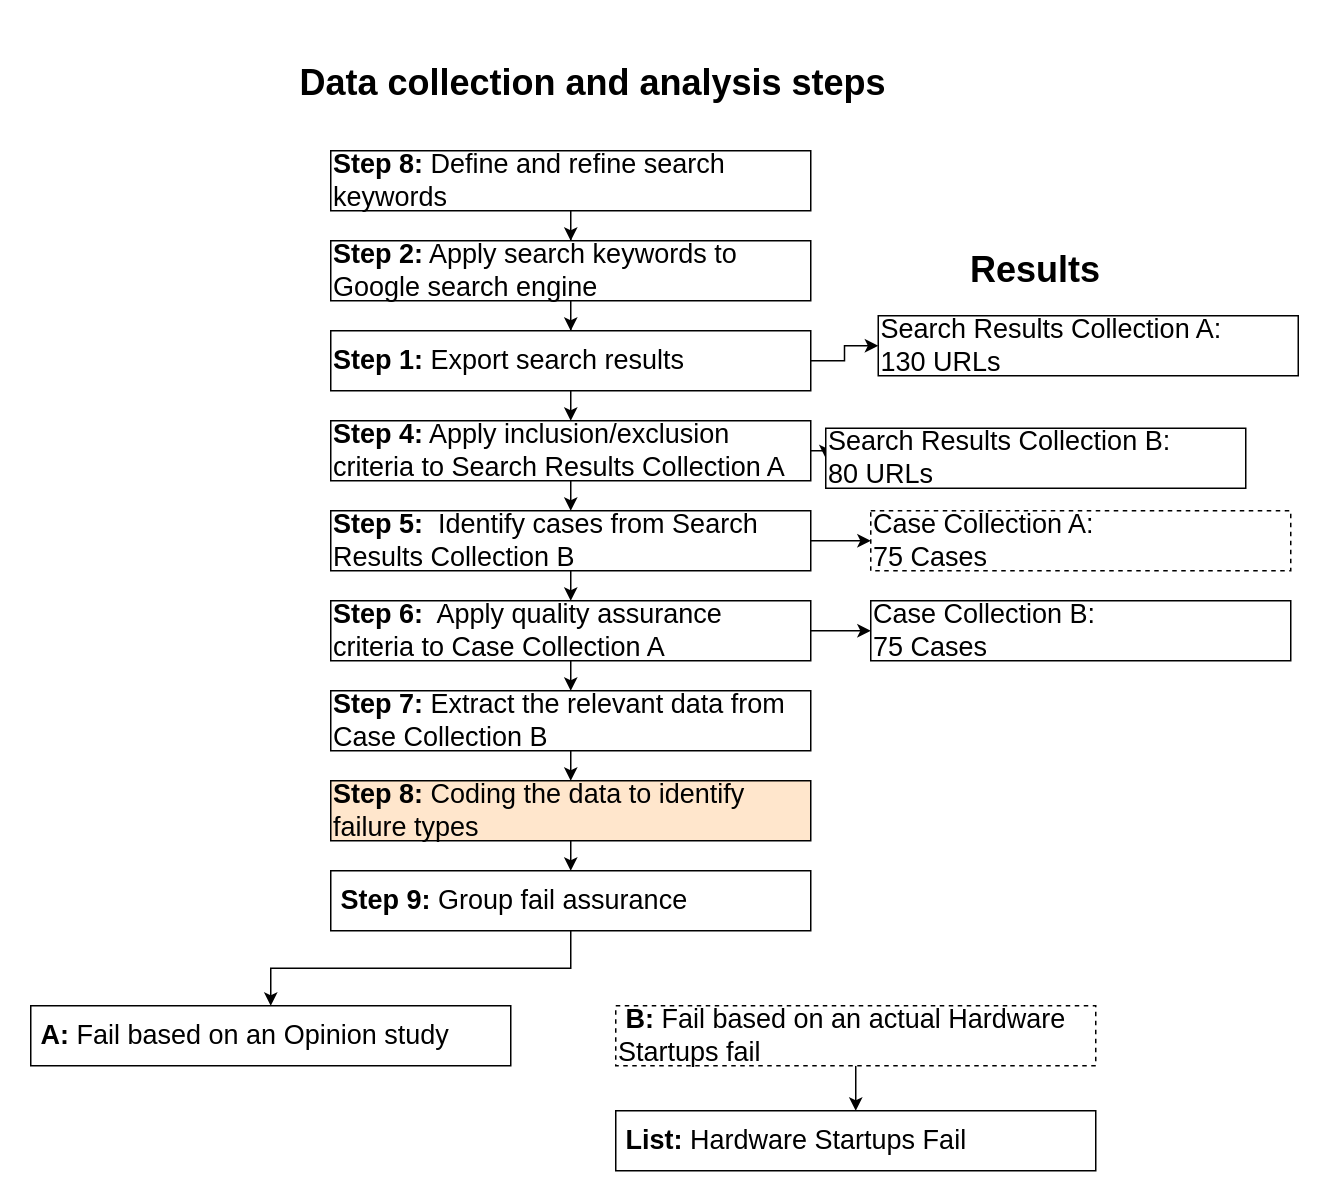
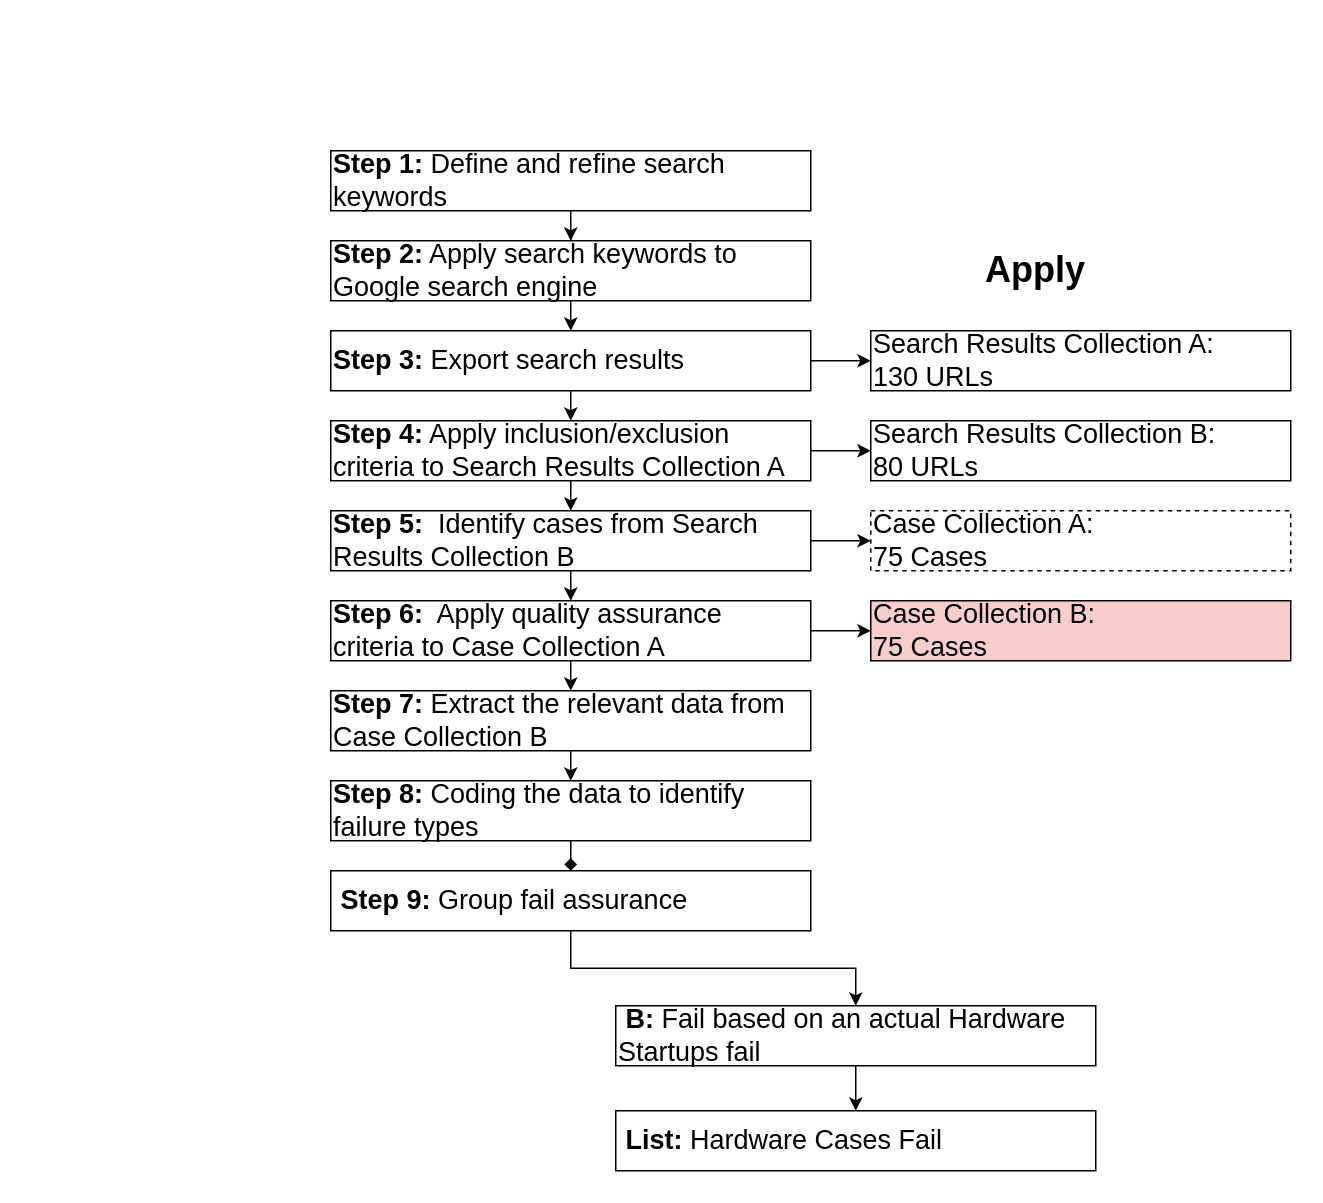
node "Data collection and analysis steps": removed
node "Step 8: Define and refine search keywords": label "Step 8: Define and refine search keywords" -> "Step 1: Define and refine search keywords"
node "Results": label "Results" -> "Apply"
node "Search Results Collection A: 130 URLs": moved (1088, 346) -> (1081, 361)
node "Step 1: Export search results": label "Step 1: Export search results" -> "Step 3: Export search results"
node "Search Results Collection B: 80 URLs": moved (1036, 458) -> (1081, 451)
node "Case Collection B: 75 Cases": fillcolor #ffffff -> #f8cecc
node "Step 8: Coding the data to identify failure types": fillcolor #ffe6cc -> #ffffff
edge "Step 8: Coding the data to identify failure types" -> "Step 9: Group fail assurance": arrowhead classic -> diamond
edge "Step 9: Group fail assurance" -> "A: Fail based on an Opinion study": removed
edge "Step 9: Group fail assurance" -> "B: Fail based on an actual Hardware Startups fail": added
node "A: Fail based on an Opinion study": removed
node "B: Fail based on an actual Hardware Startups fail": style dashed -> solid
node "List: Hardware Startups Fail": label "List: Hardware Startups Fail" -> "List: Hardware Cases Fail"
